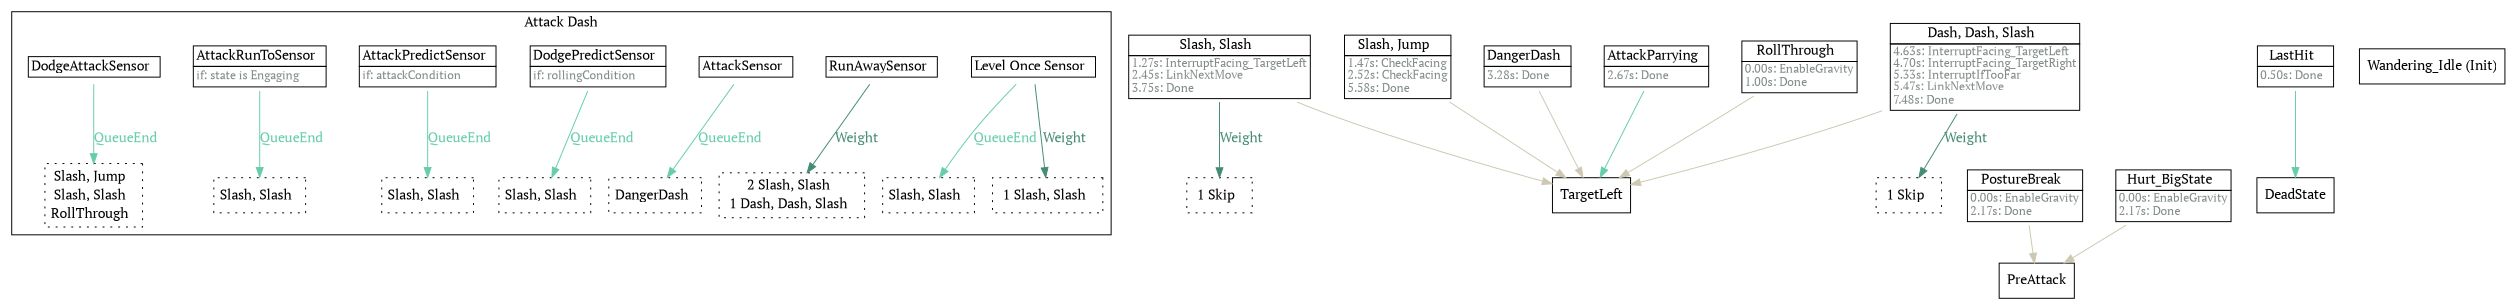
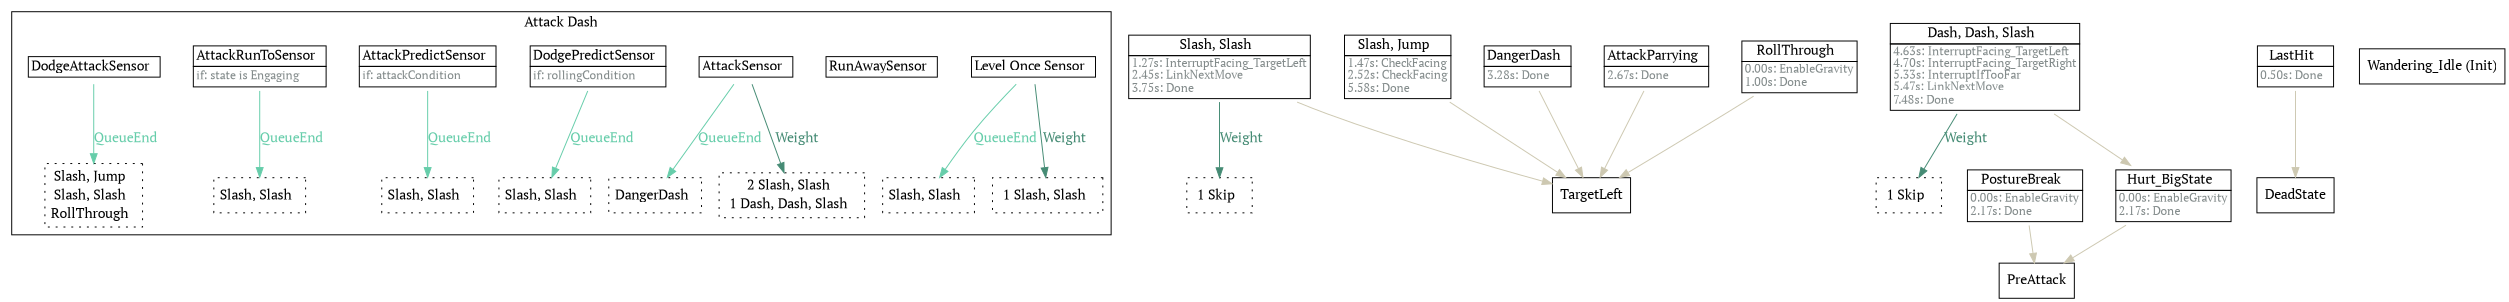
edge "RunAwaySensor" -> "2 Slash, Slash": now "AttackSensor" -> "2 Slash, Slash"
edge "LastHit" -> "DeadState": color aquamarine3 -> cornsilk3
edge "AttackParrying" -> "TargetLeft": color aquamarine3 -> cornsilk3
edge "Dash, Dash, Slash" -> "TargetLeft": now "Dash, Dash, Slash" -> "Hurt_BigState"
